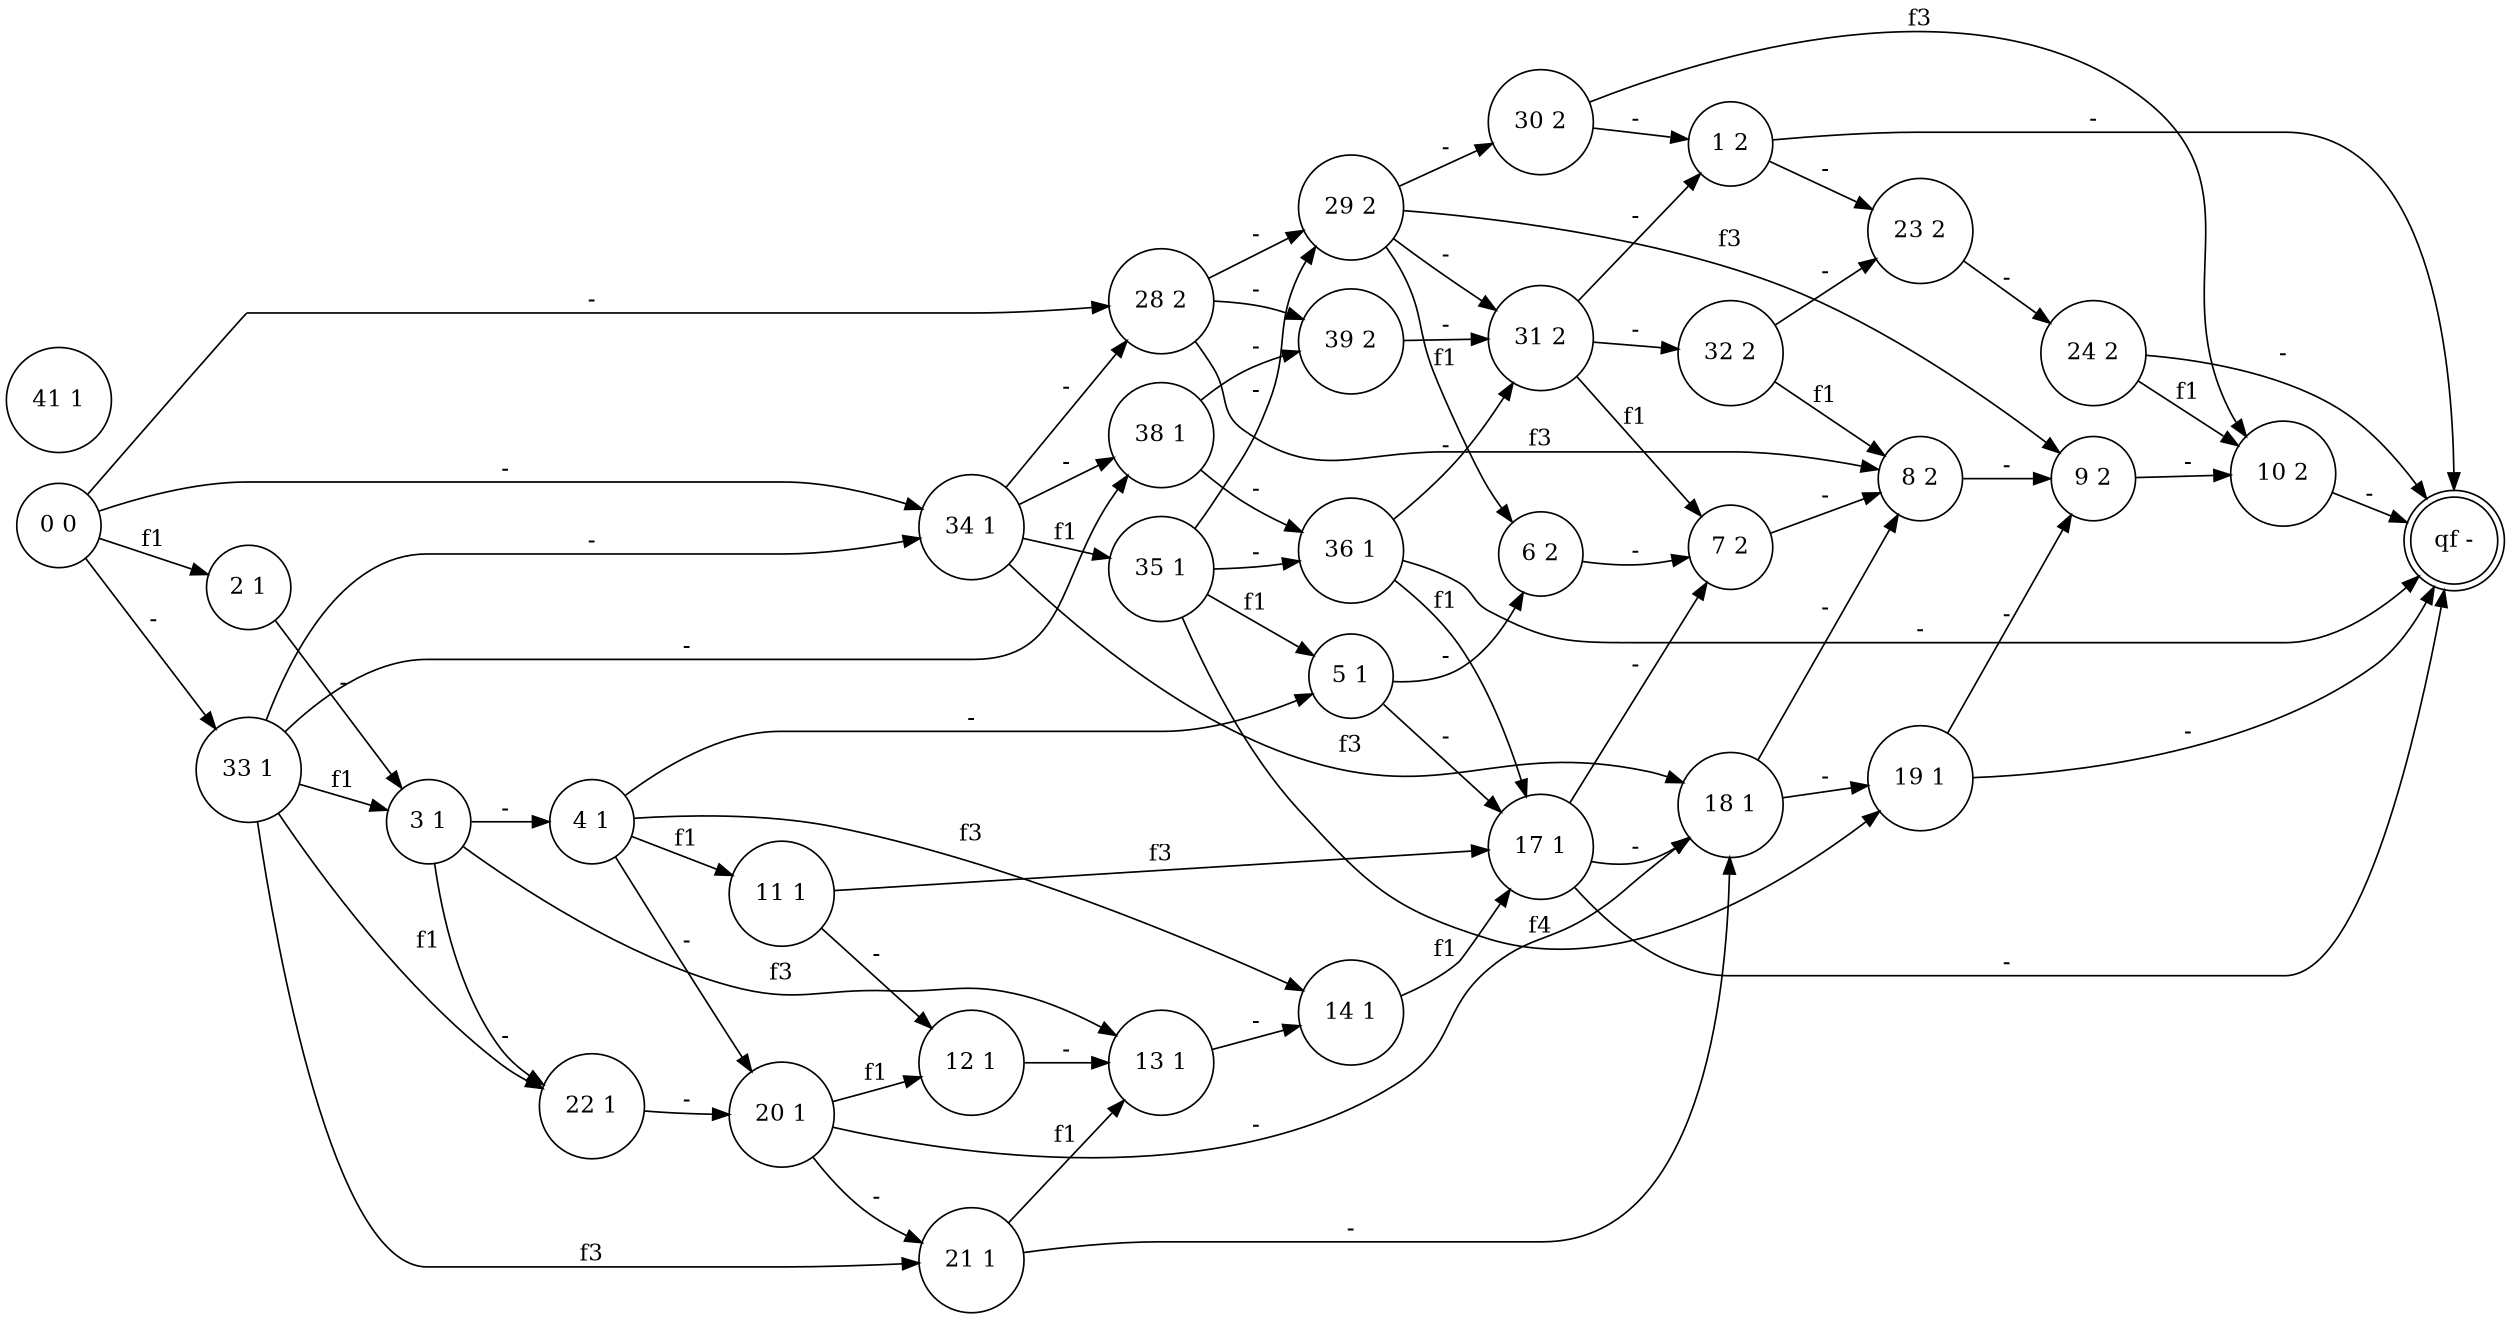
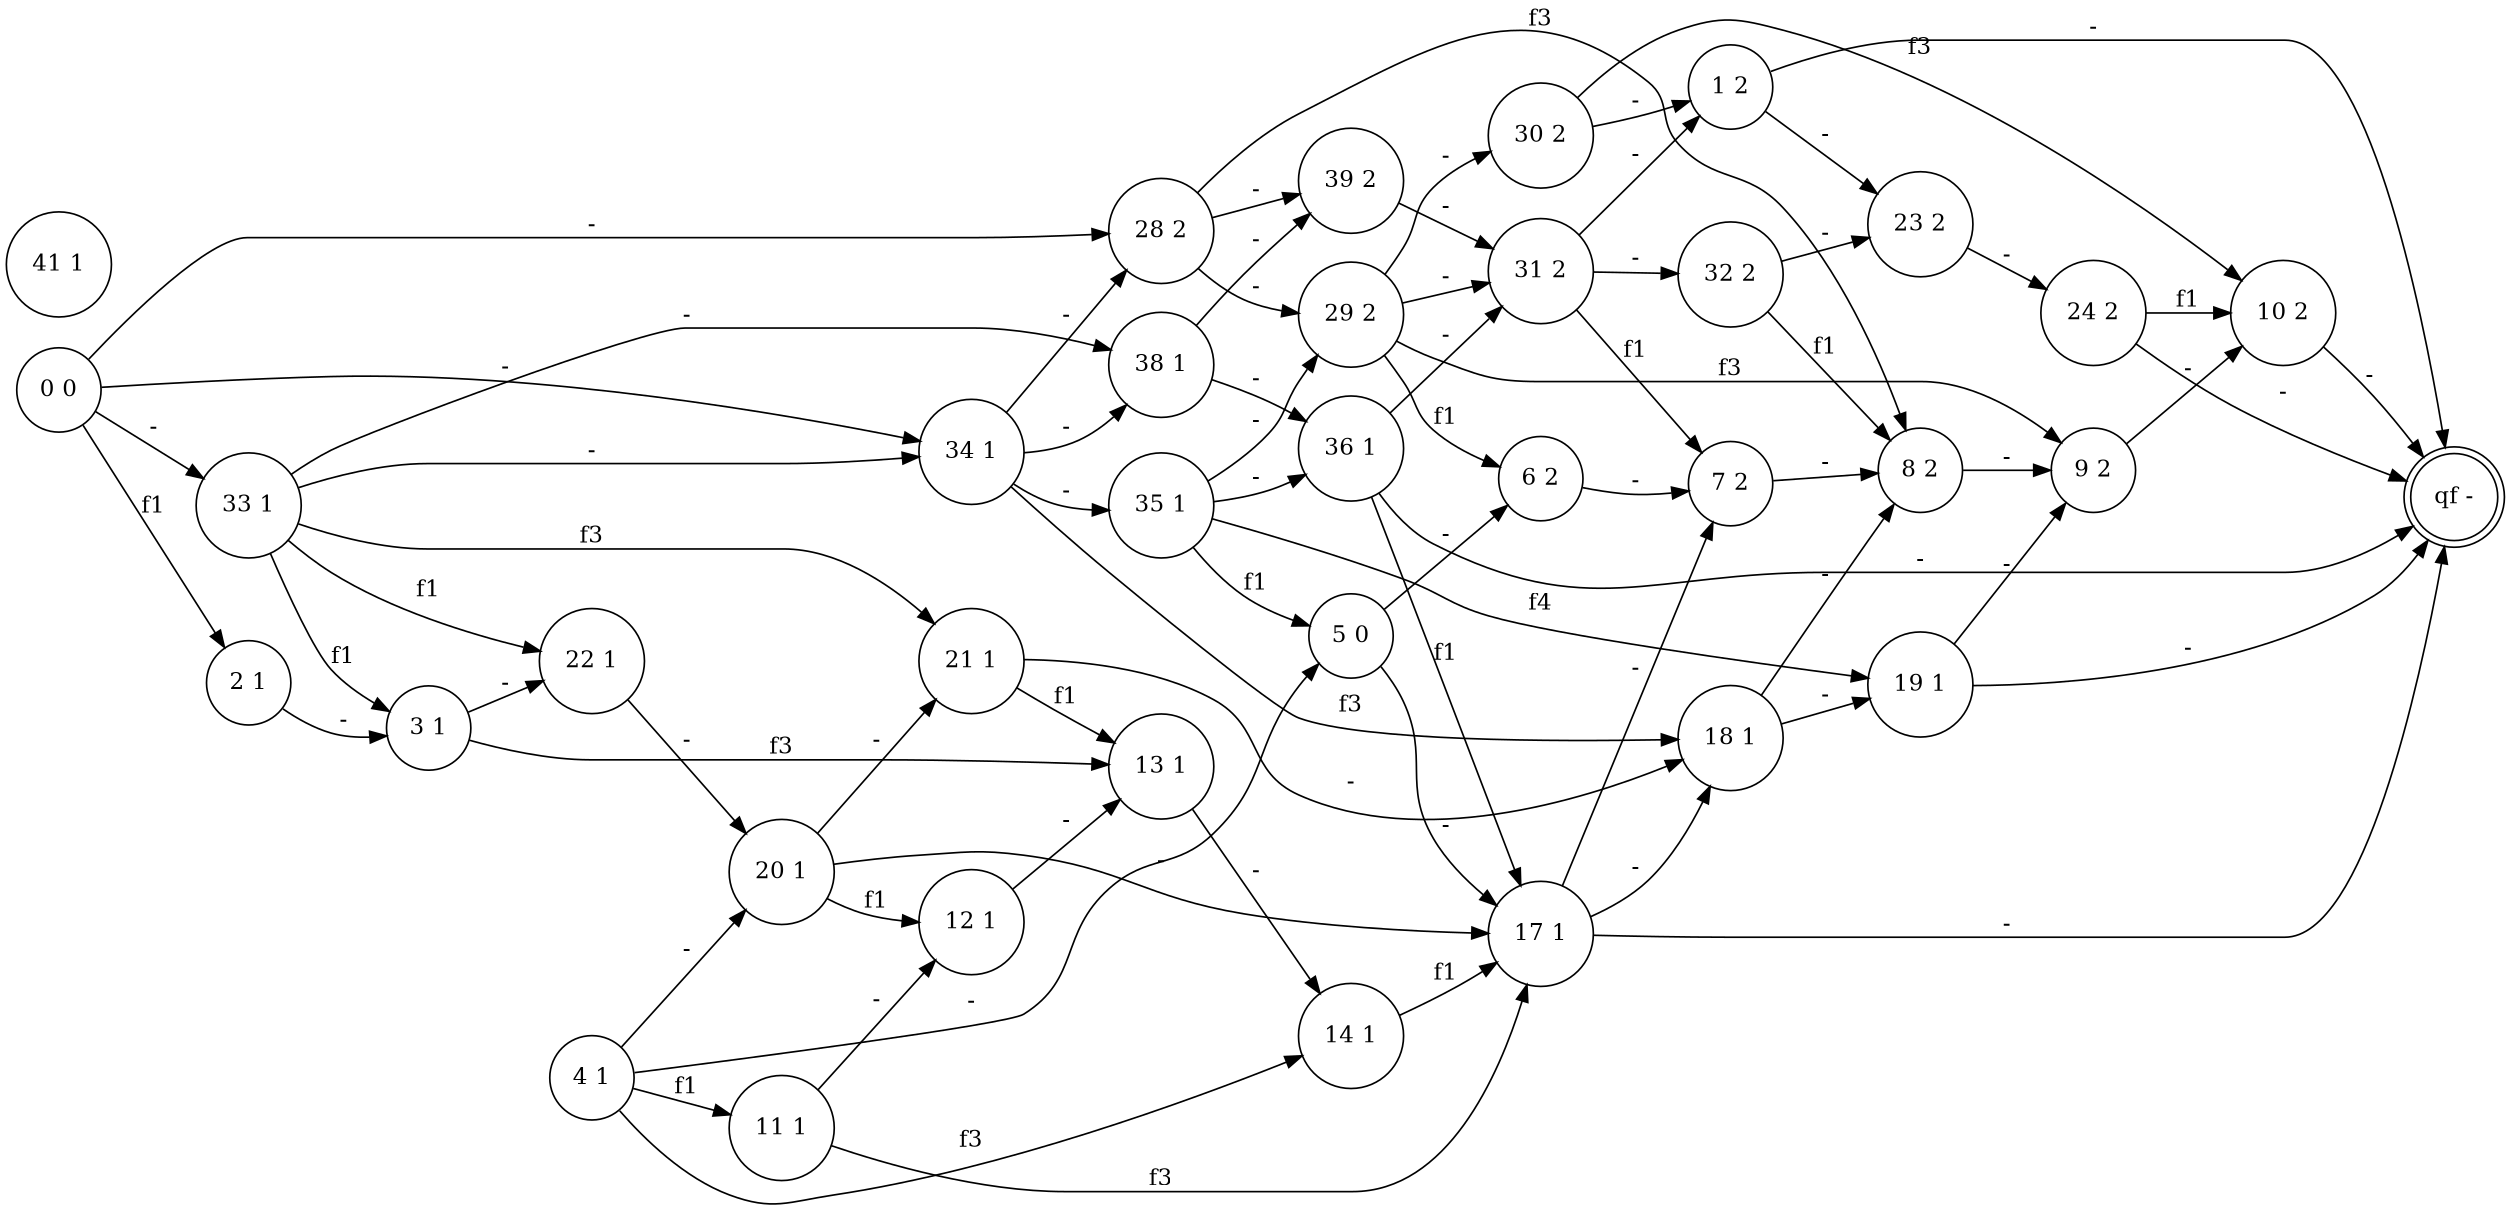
edge "34 1" -> "35 1": label "f1" -> "-"
node "5 1": label "5 1" -> "5 0"
edge "3 1" -> "4 1": removed, label "-"
edge "20 1" -> "18 1": now "20 1" -> "17 1"
